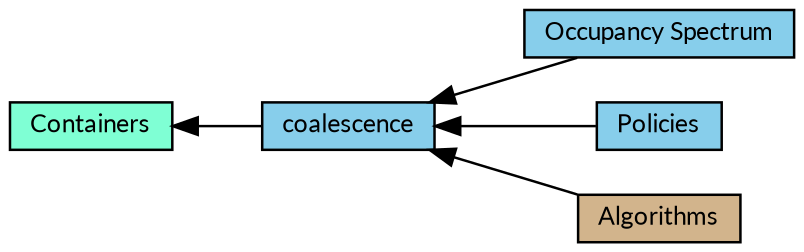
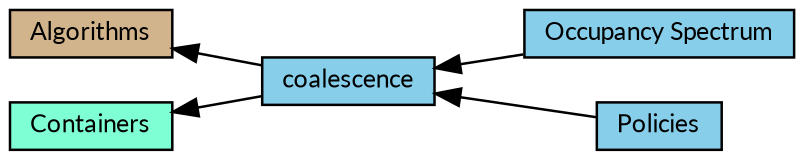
edge "Algorithms" -> "coalescence": reversed
